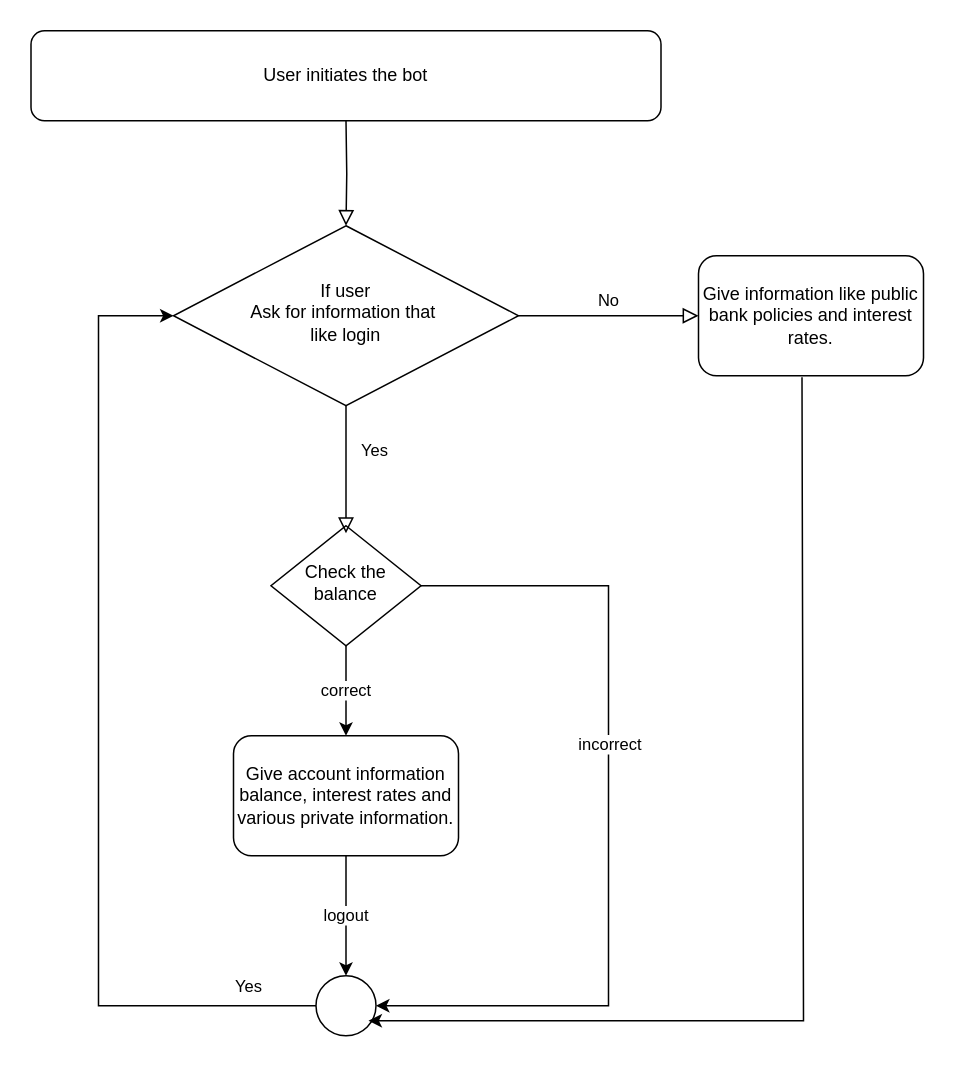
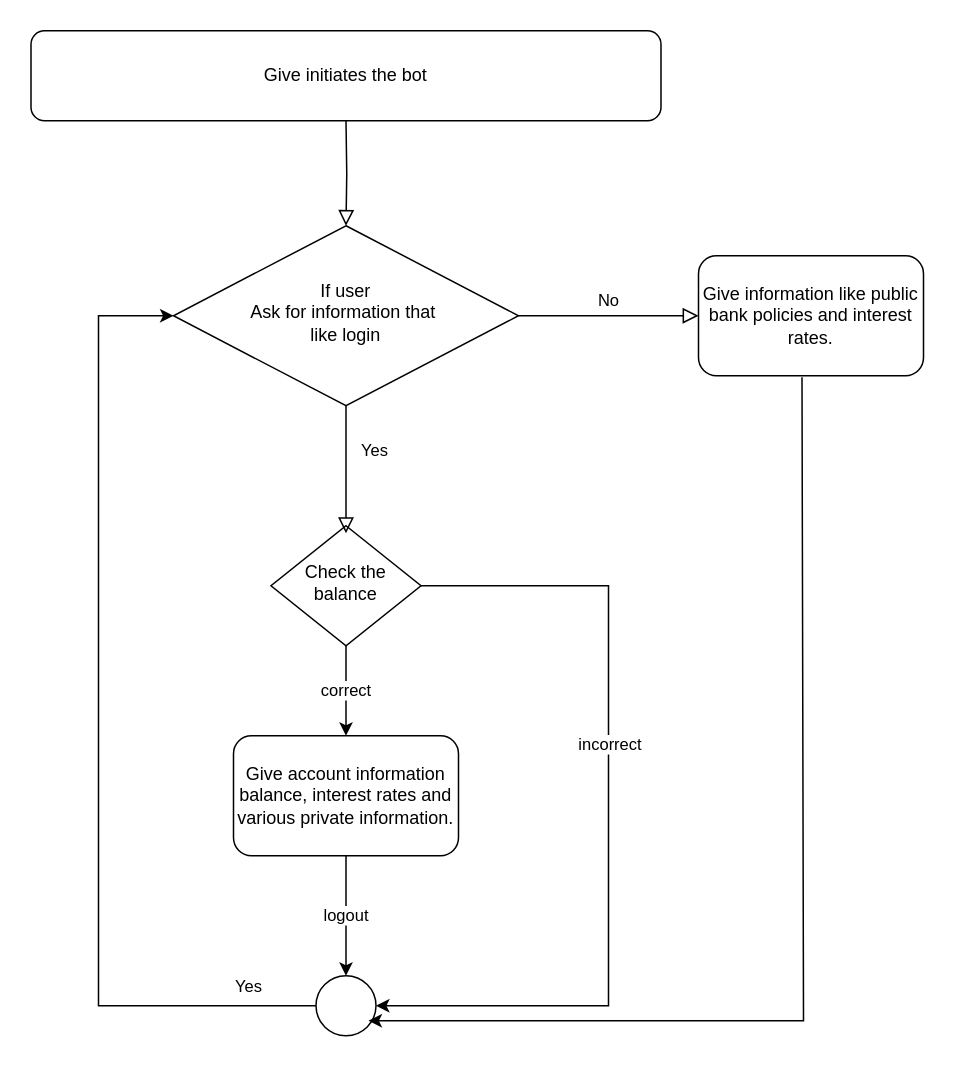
node "User initiates the bot": label "User initiates the bot" -> "Give initiates the bot"
